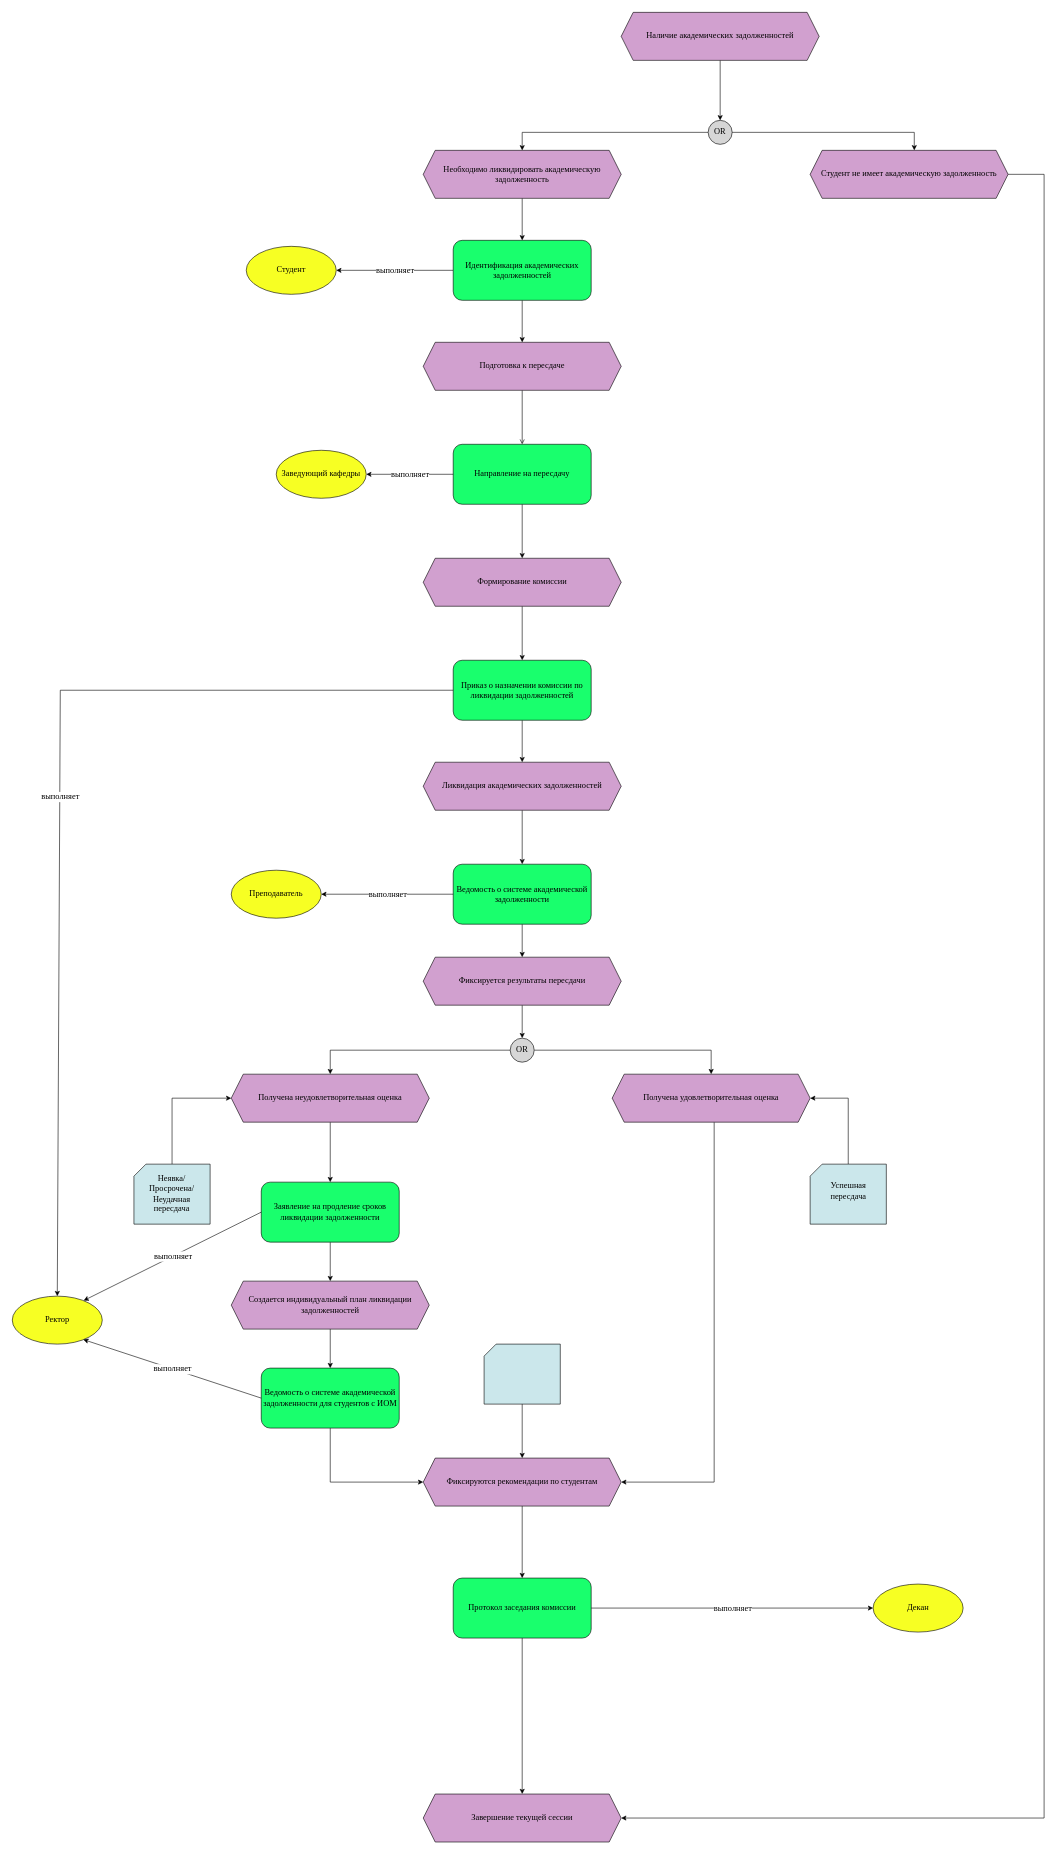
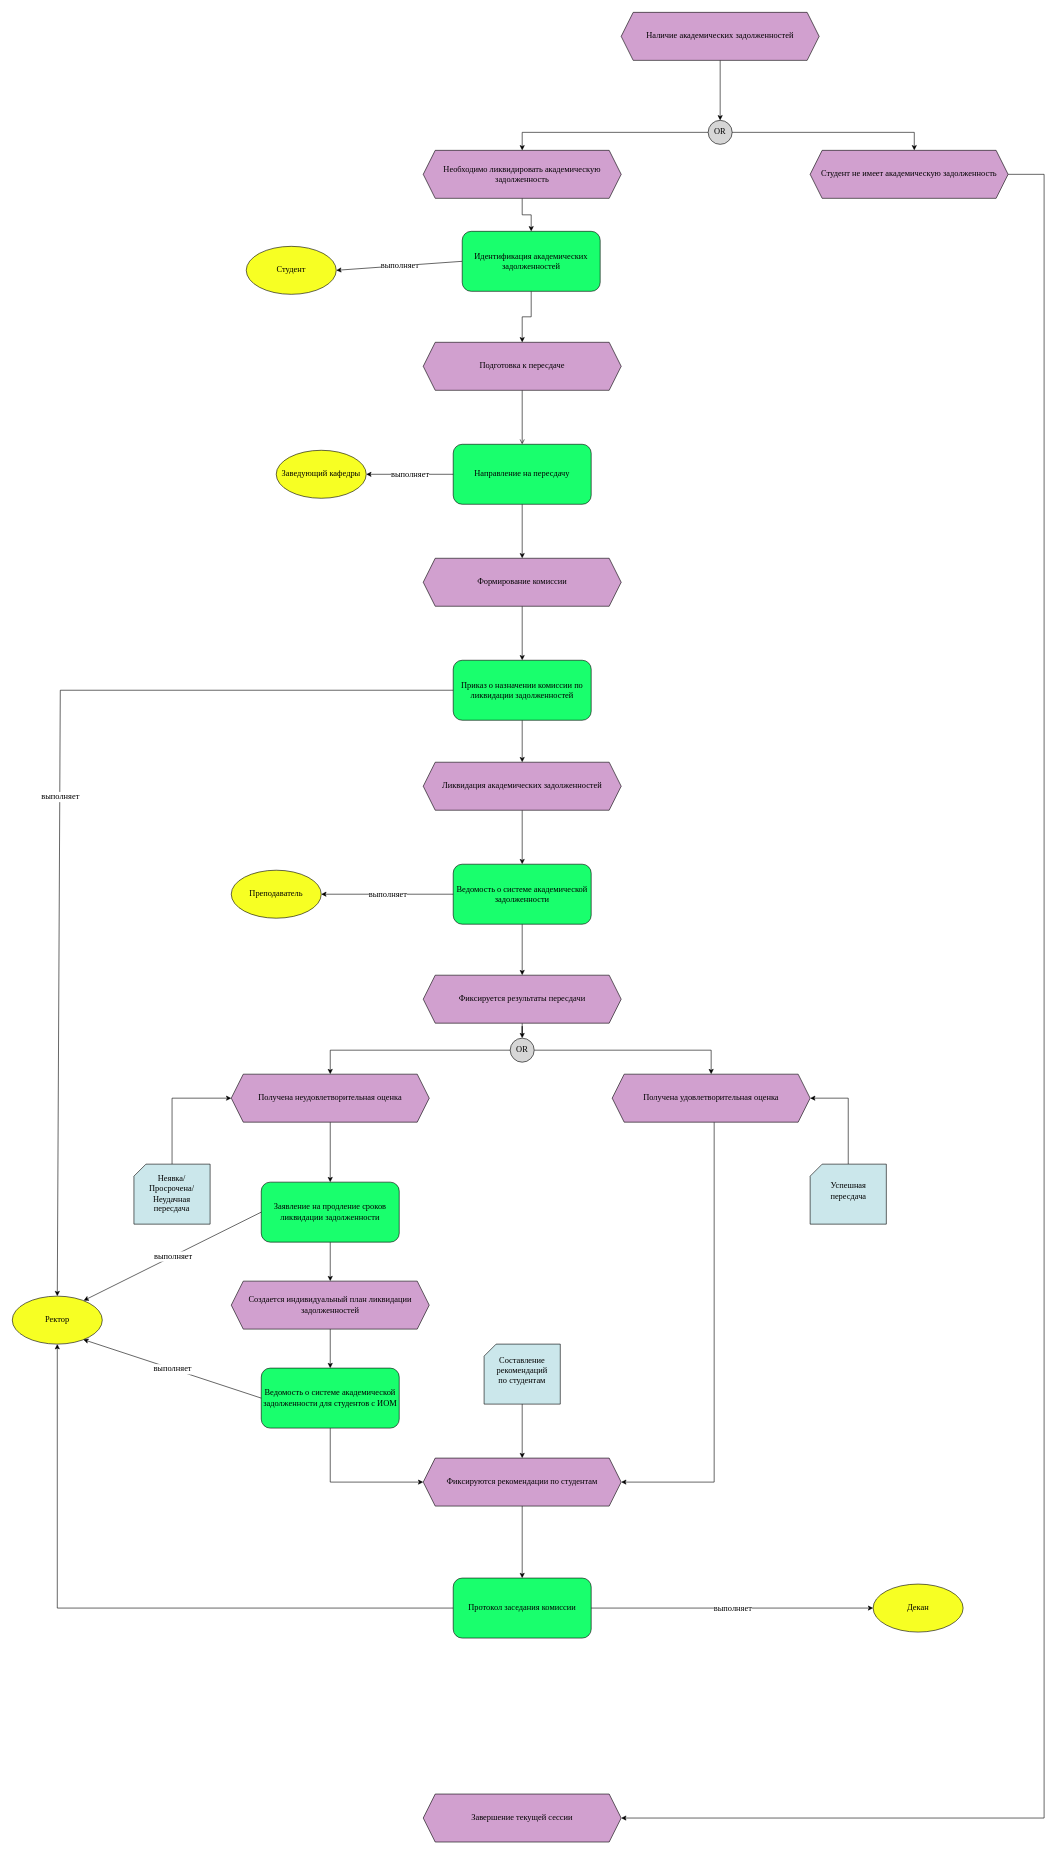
node "Идентификация академических задолженностей": moved (522, 270) -> (531, 261)
node "Фиксируется результаты пересдачи": moved (522, 981) -> (522, 999)
node "Составление рекомендаций по студентам": added
edge "Протокол заседания комиссии" -> "Завершение текущей сессии": now "Протокол заседания комиссии" -> "Ректор"
